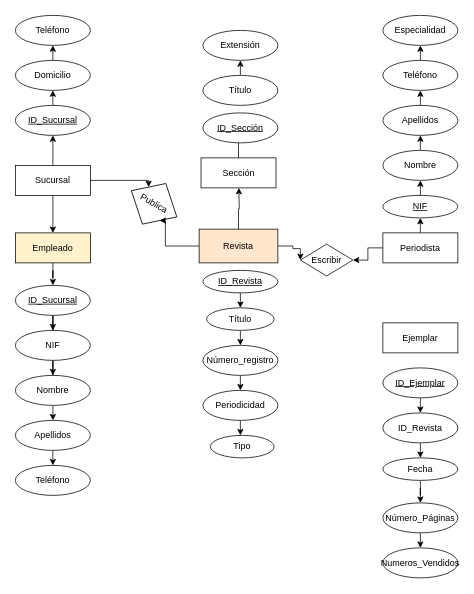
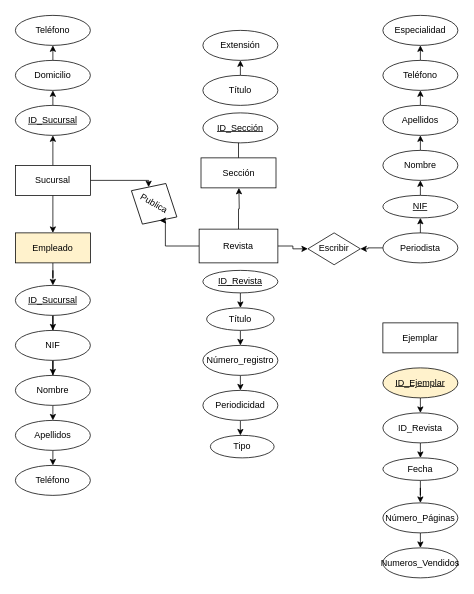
node "Revista": fillcolor #ffe6cc -> #ffffff
node "Periodista": shape rectangle -> ellipse
node "Escribir": moved (327, 260) -> (334, 249)
node "ID_Ejemplar": fillcolor #ffffff -> #fff2cc
